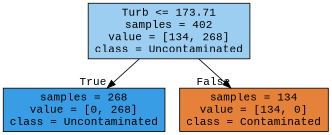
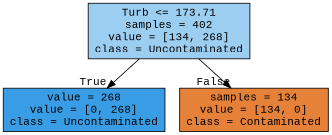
node "samples = 268 value = [0, 268] class = Uncontaminated": label "samples = 268 value = [0, 268] class = Uncontaminated" -> "value = 268 value = [0, 268] class = Uncontaminated"
